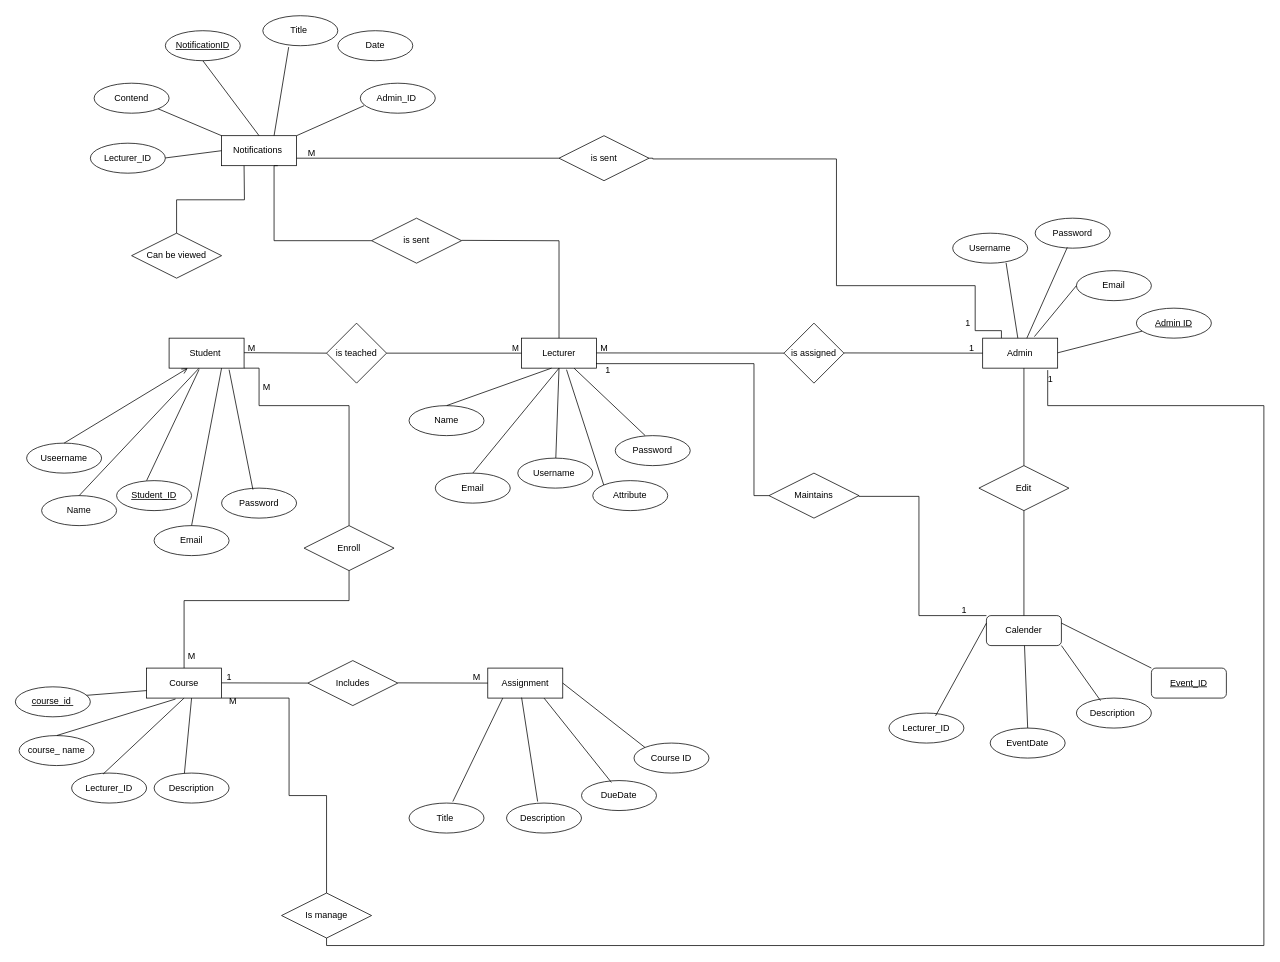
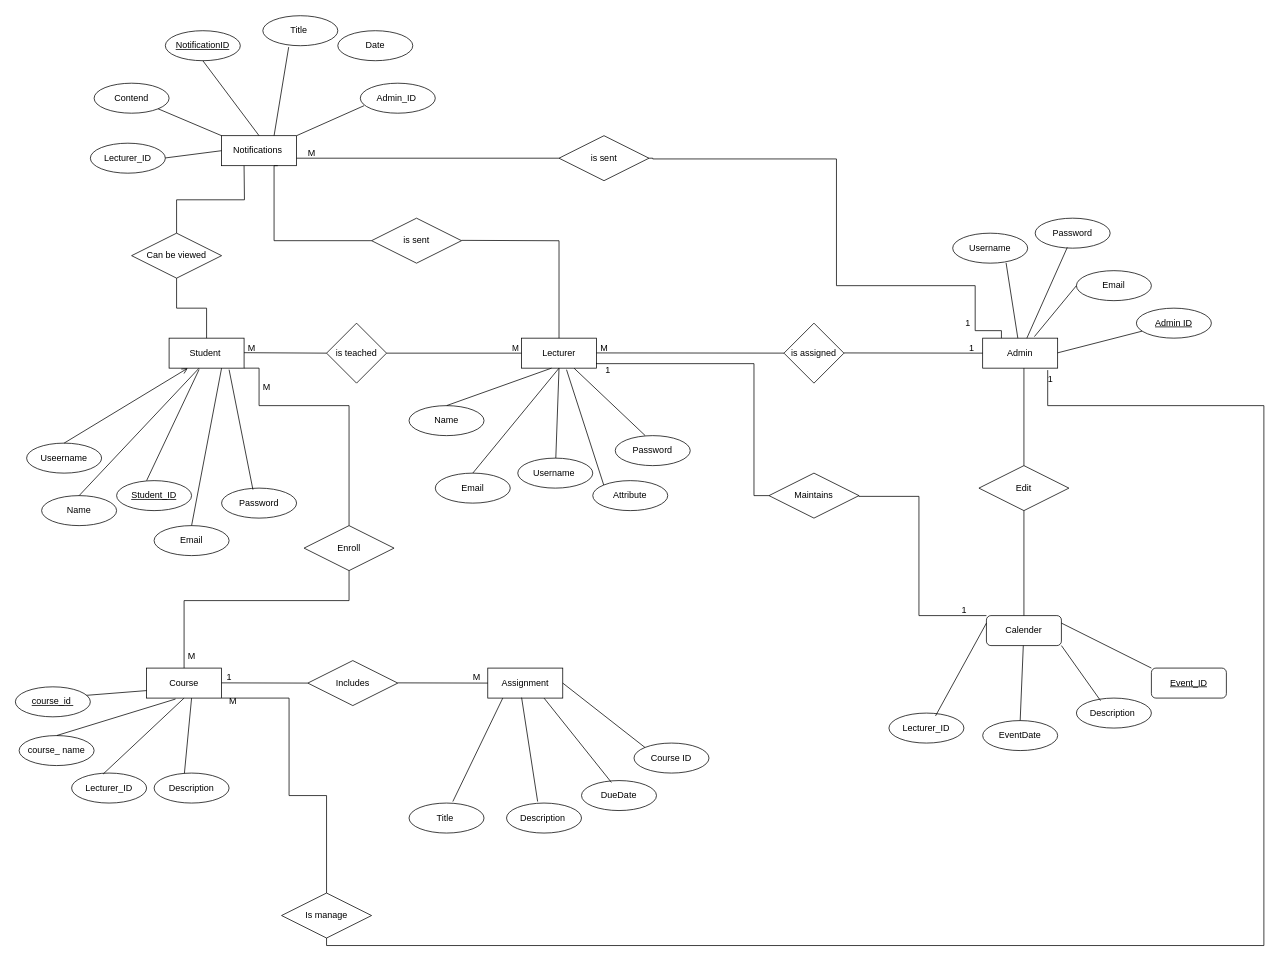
edge "Can be viewed" -- "Student": added
node "EventDate": moved (1028, 743) -> (1020, 735)
